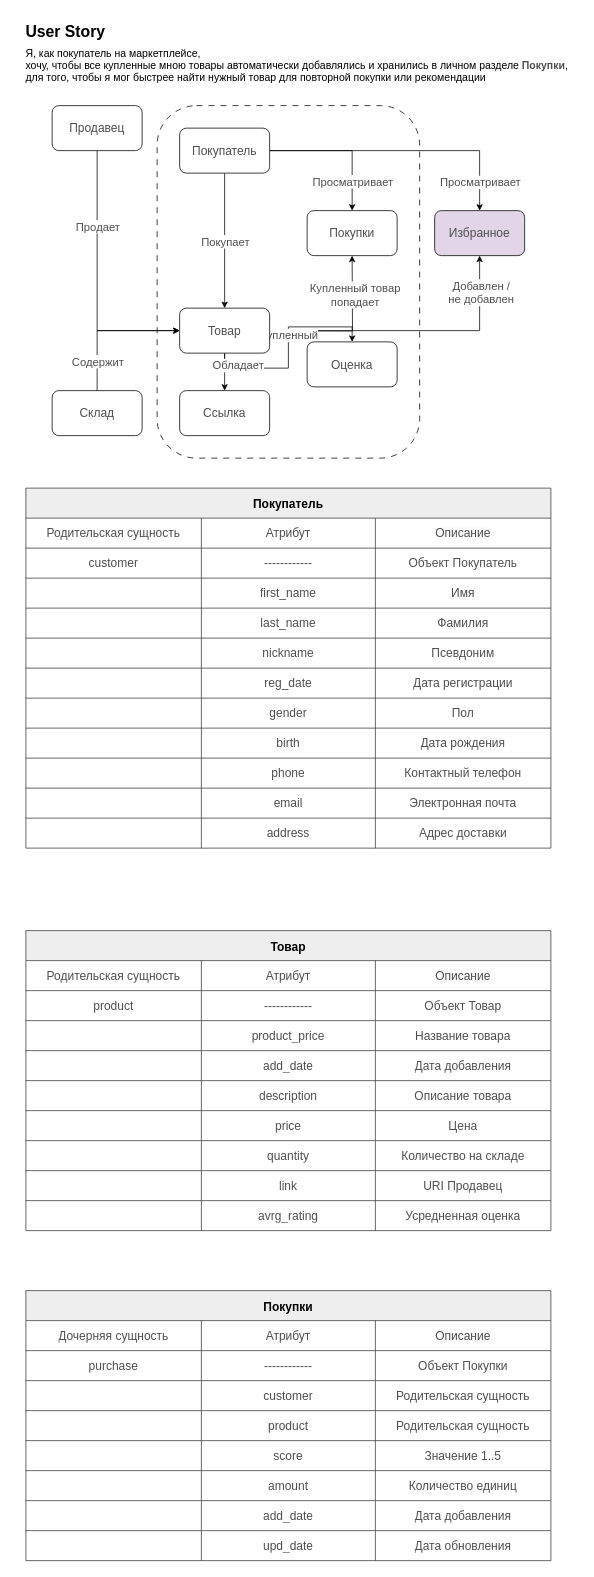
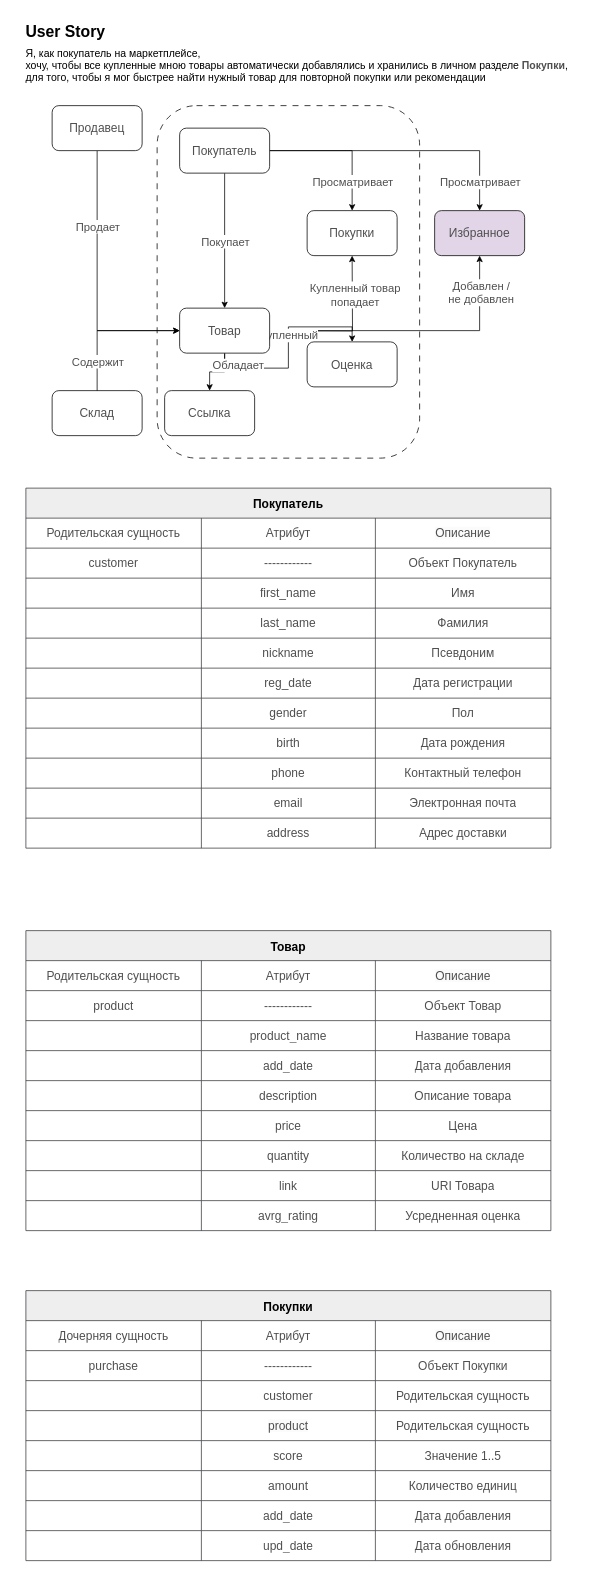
node "Ссылка": moved (225, 413) -> (210, 413)
node "product_price": label "product_price" -> "product_name"
node "URI Продавец": label "URI Продавец" -> "URI Товара"
